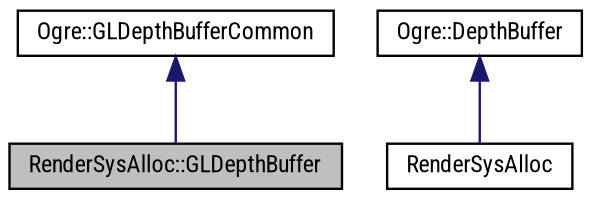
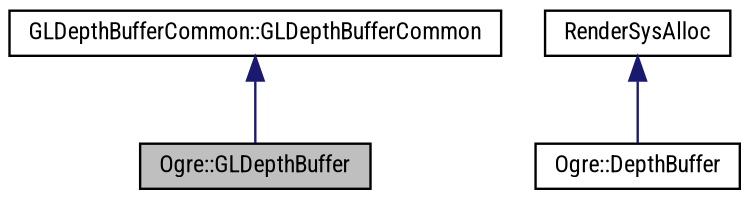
node "Ogre::GLDepthBufferCommon": label "Ogre::GLDepthBufferCommon" -> "GLDepthBufferCommon::GLDepthBufferCommon"
edge "RenderSysAlloc" -> "Ogre::DepthBuffer": reversed
node "RenderSysAlloc::GLDepthBuffer": label "RenderSysAlloc::GLDepthBuffer" -> "Ogre::GLDepthBuffer"
